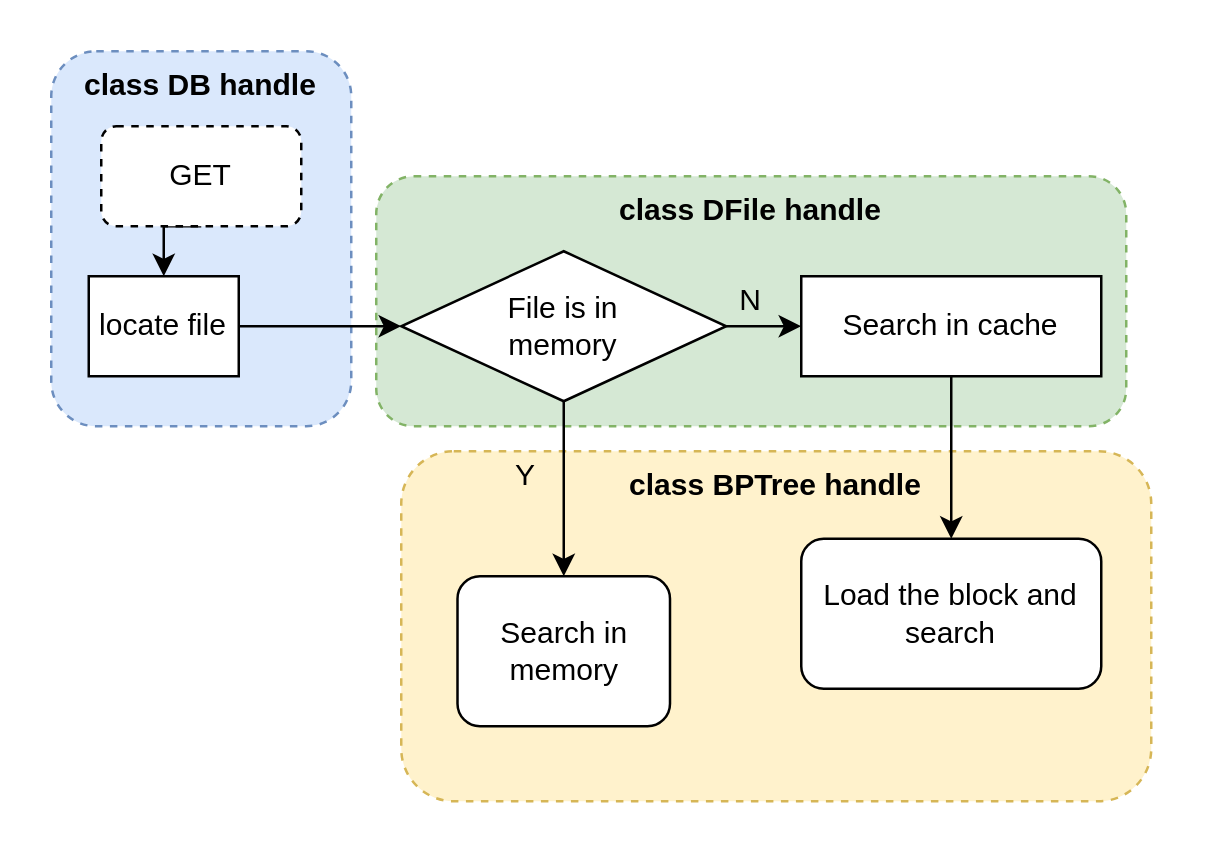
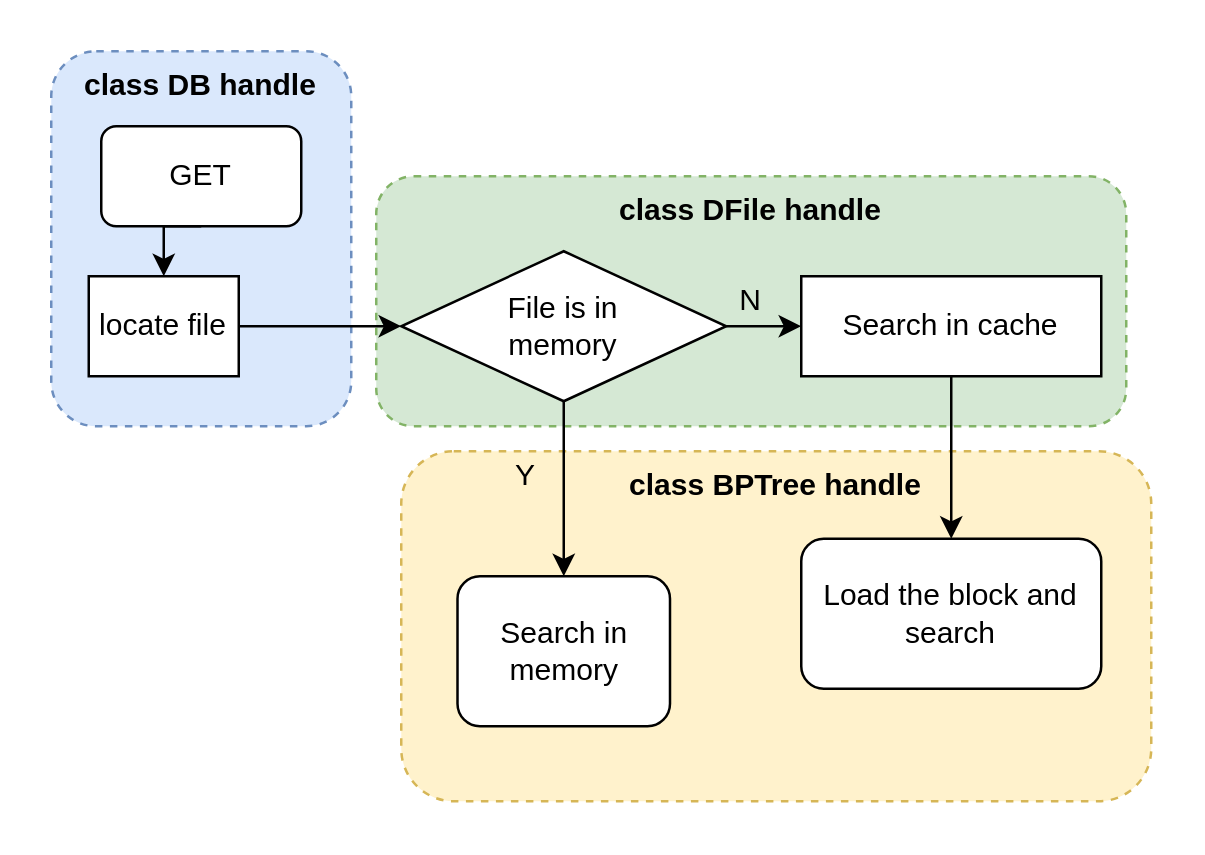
node "GET": style dashed -> solid
